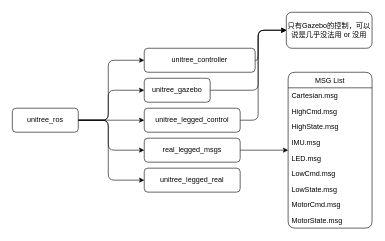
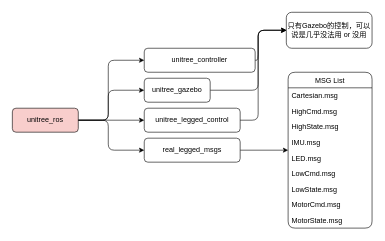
node "unitree_ros": fillcolor #ffffff -> #f8cecc
edge "unitree_ros" -> "unitree_legged_real": removed
node "unitree_legged_real": removed
